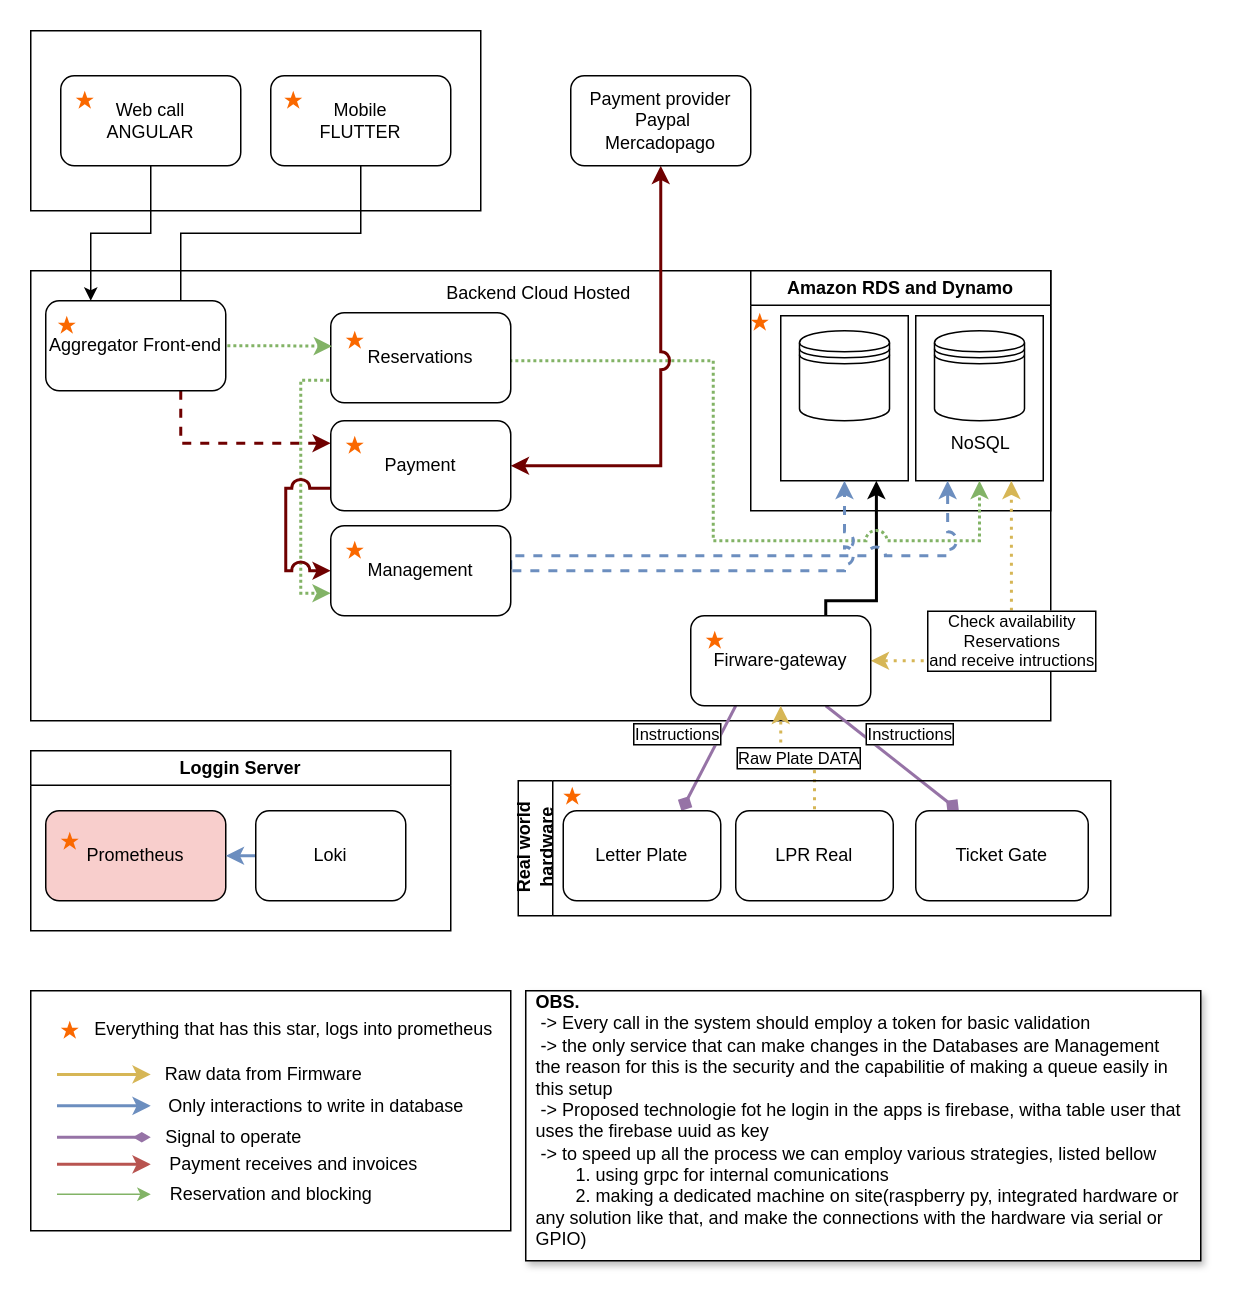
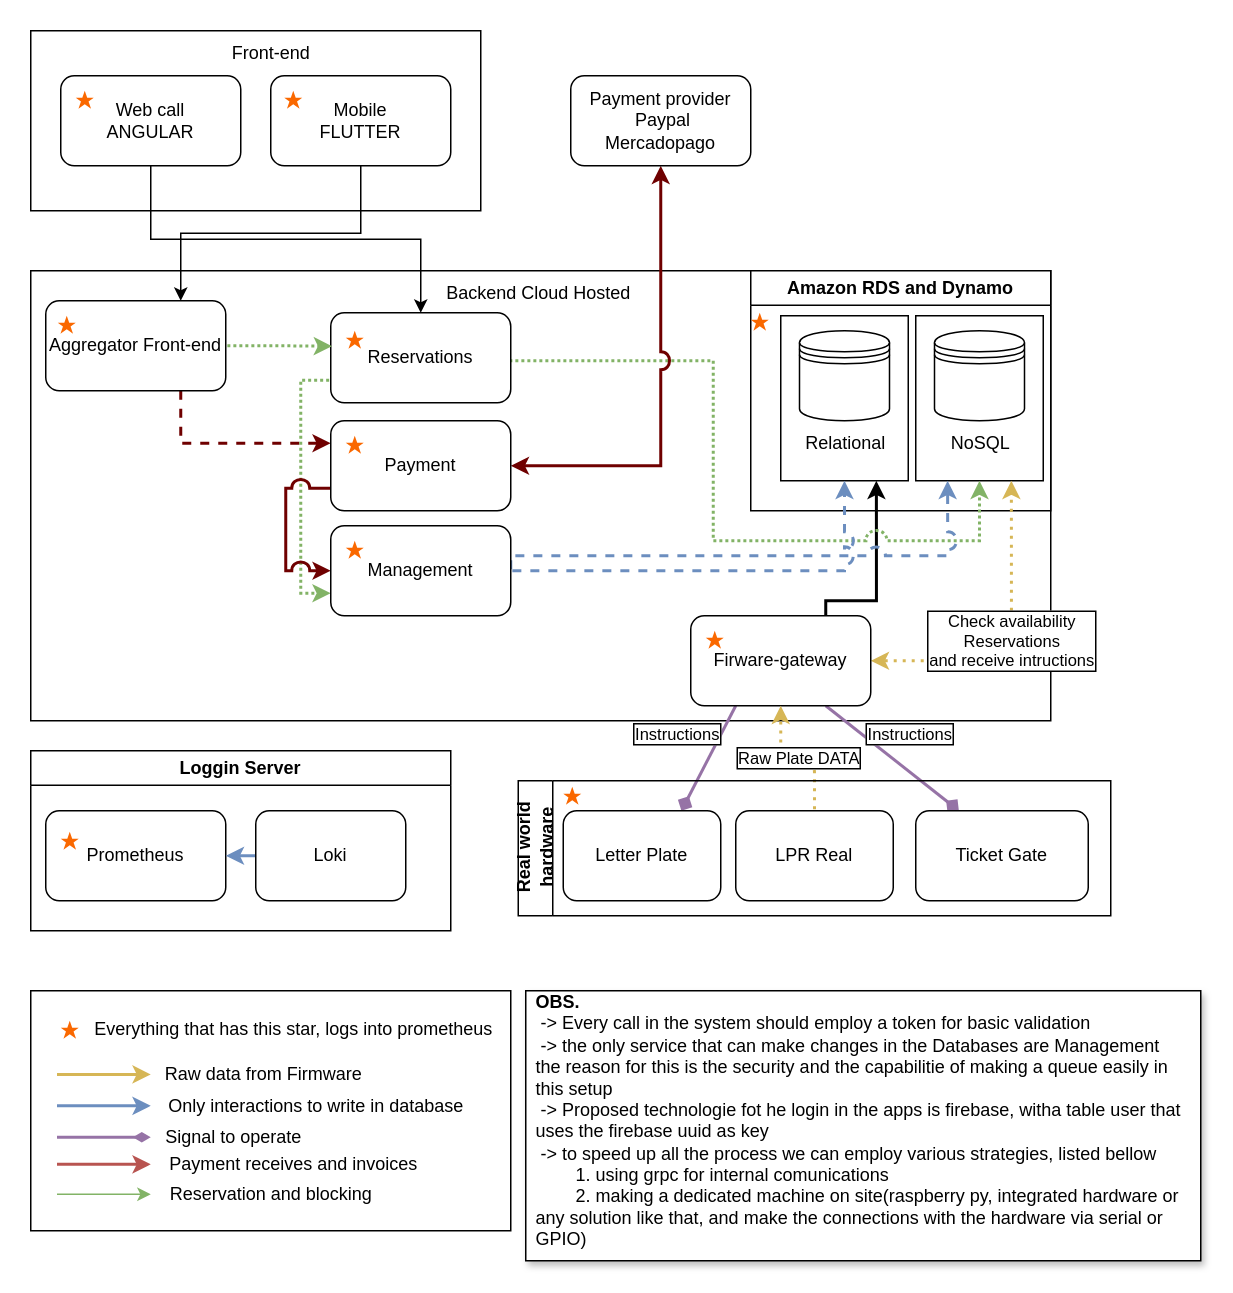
node "Front-end": added
edge "Web call ANGULAR" -> "Aggregator Front-end": now "Web call ANGULAR" -> "Reservations"
edge "Mobile FLUTTER" -- "Aggregator Front-end": arrowhead none -> classic
node "Relational": added
node "Prometheus": fillcolor #f8cecc -> #ffffff
